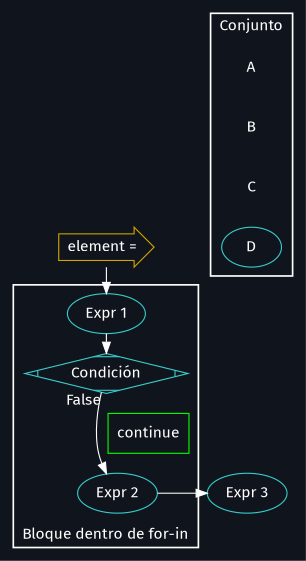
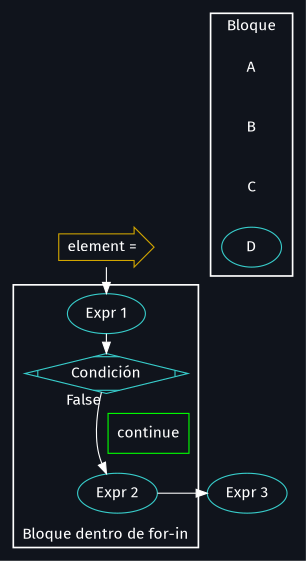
cluster "Conjunto": label "Conjunto" -> "Bloque"
